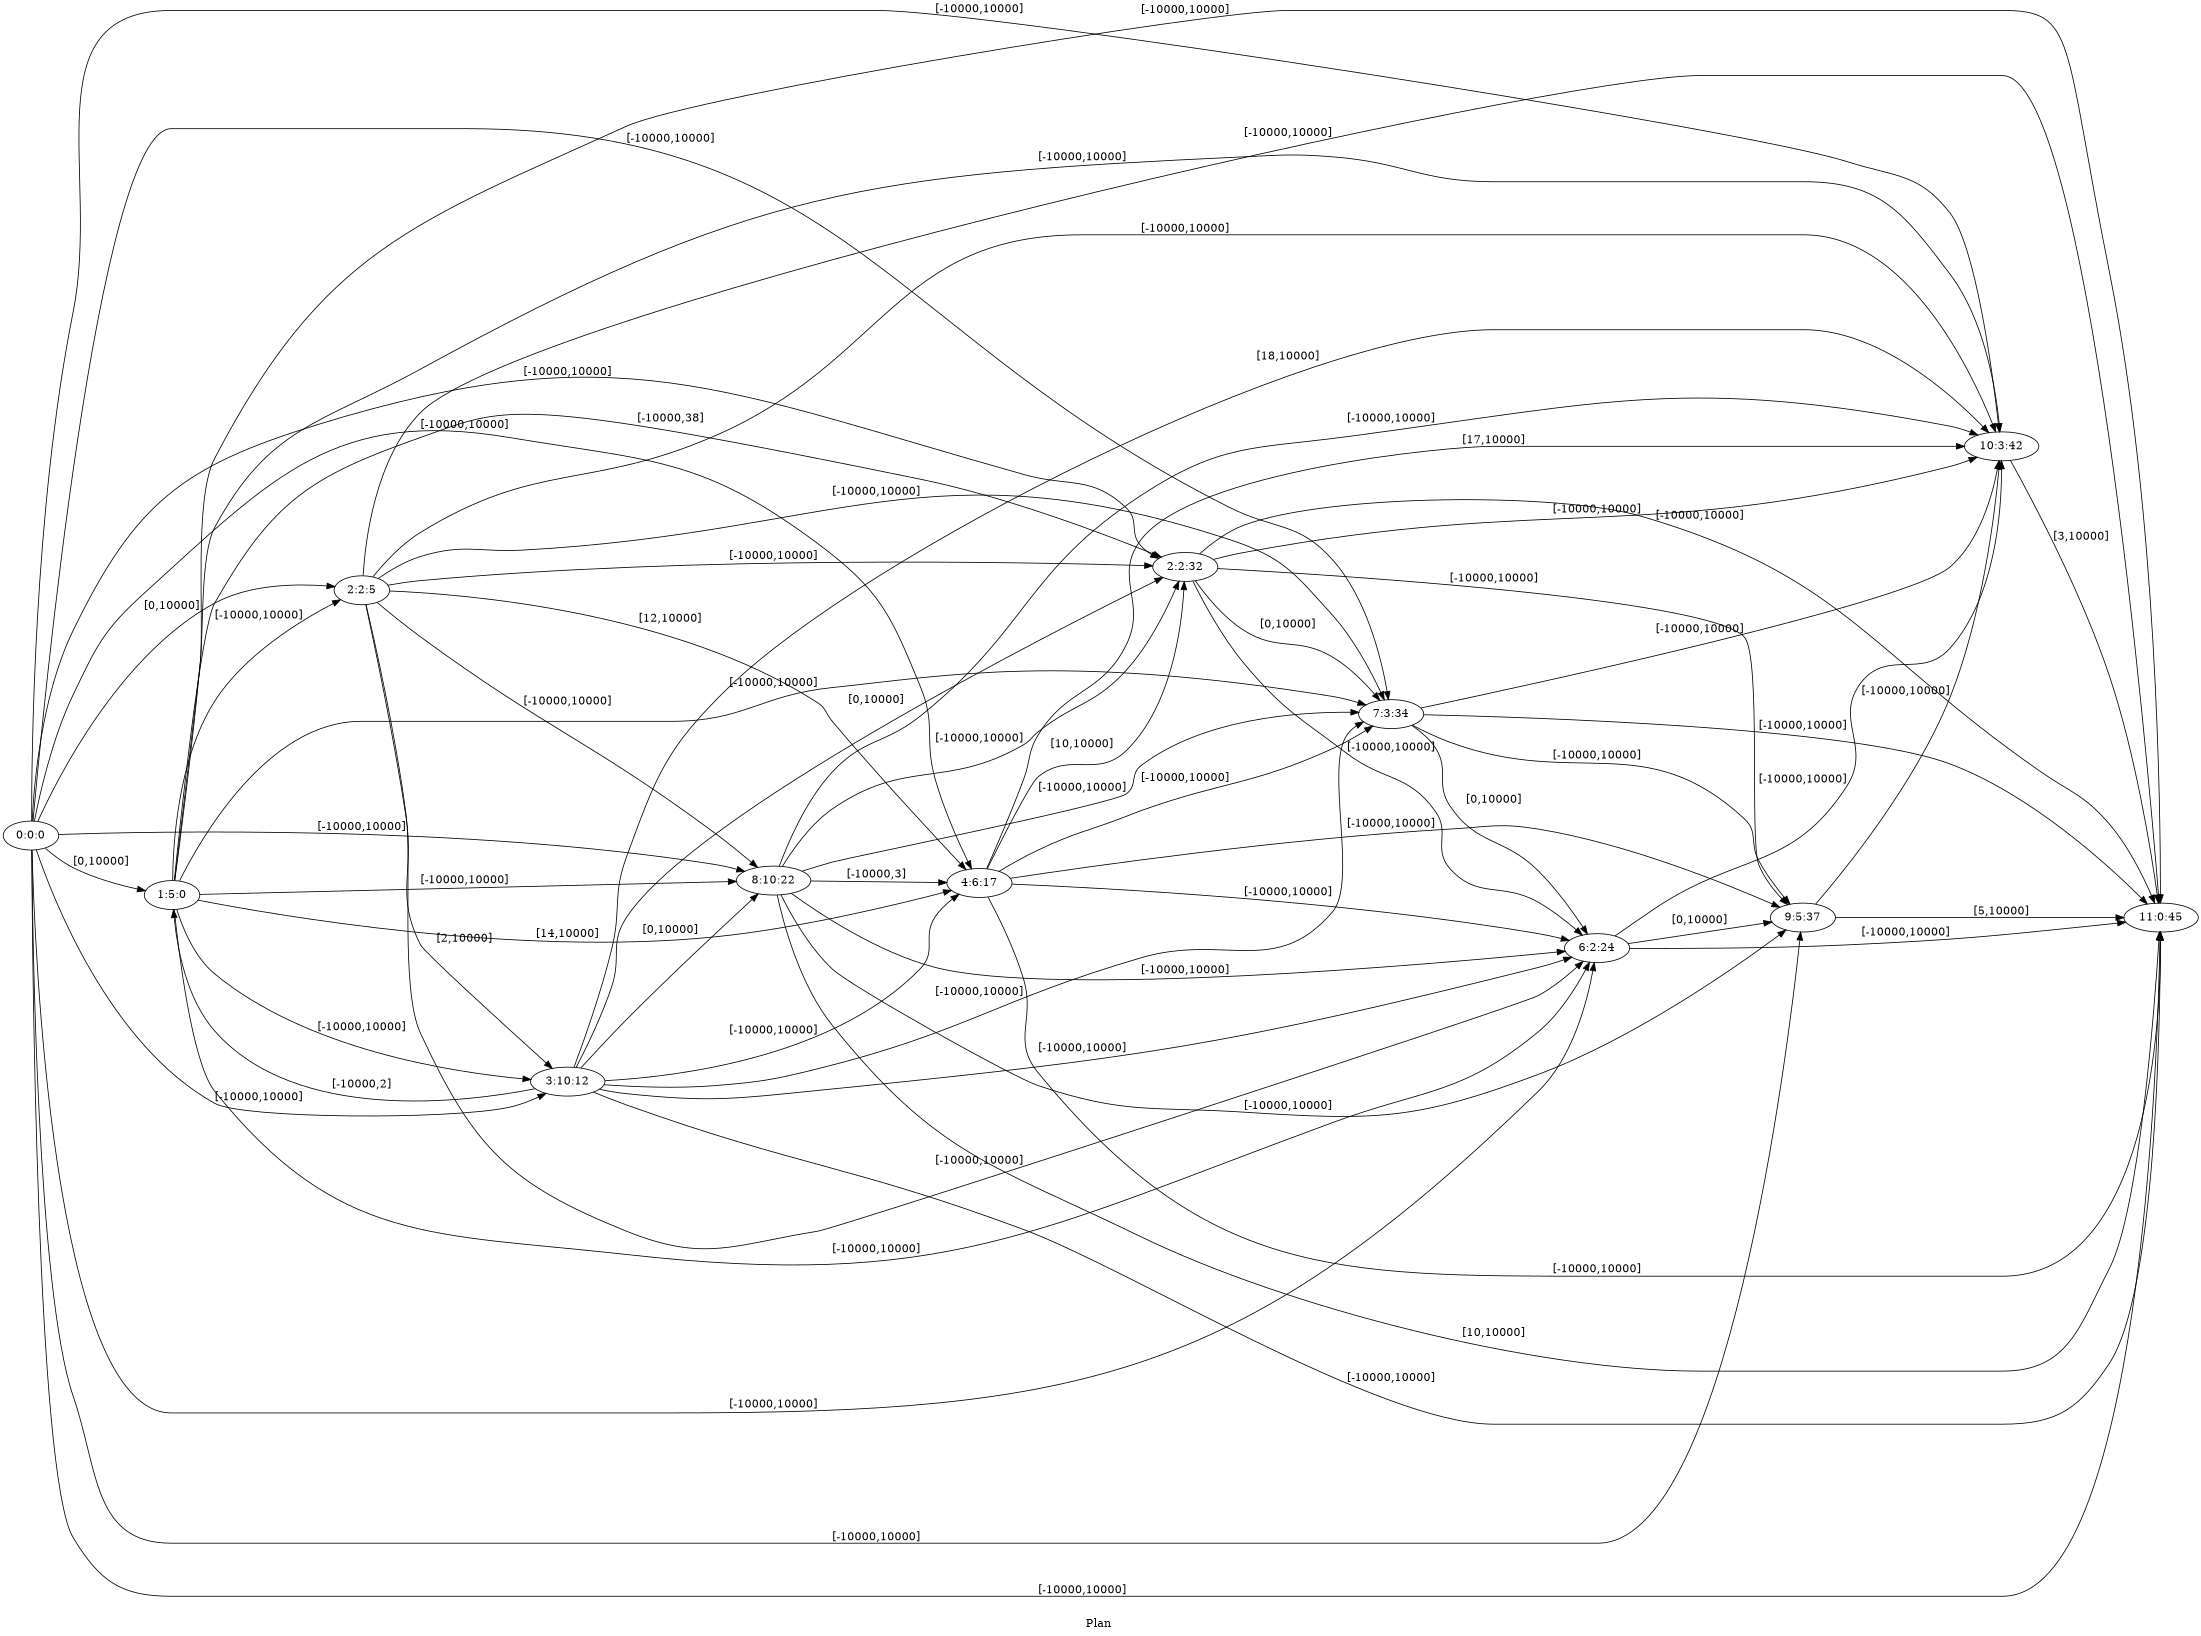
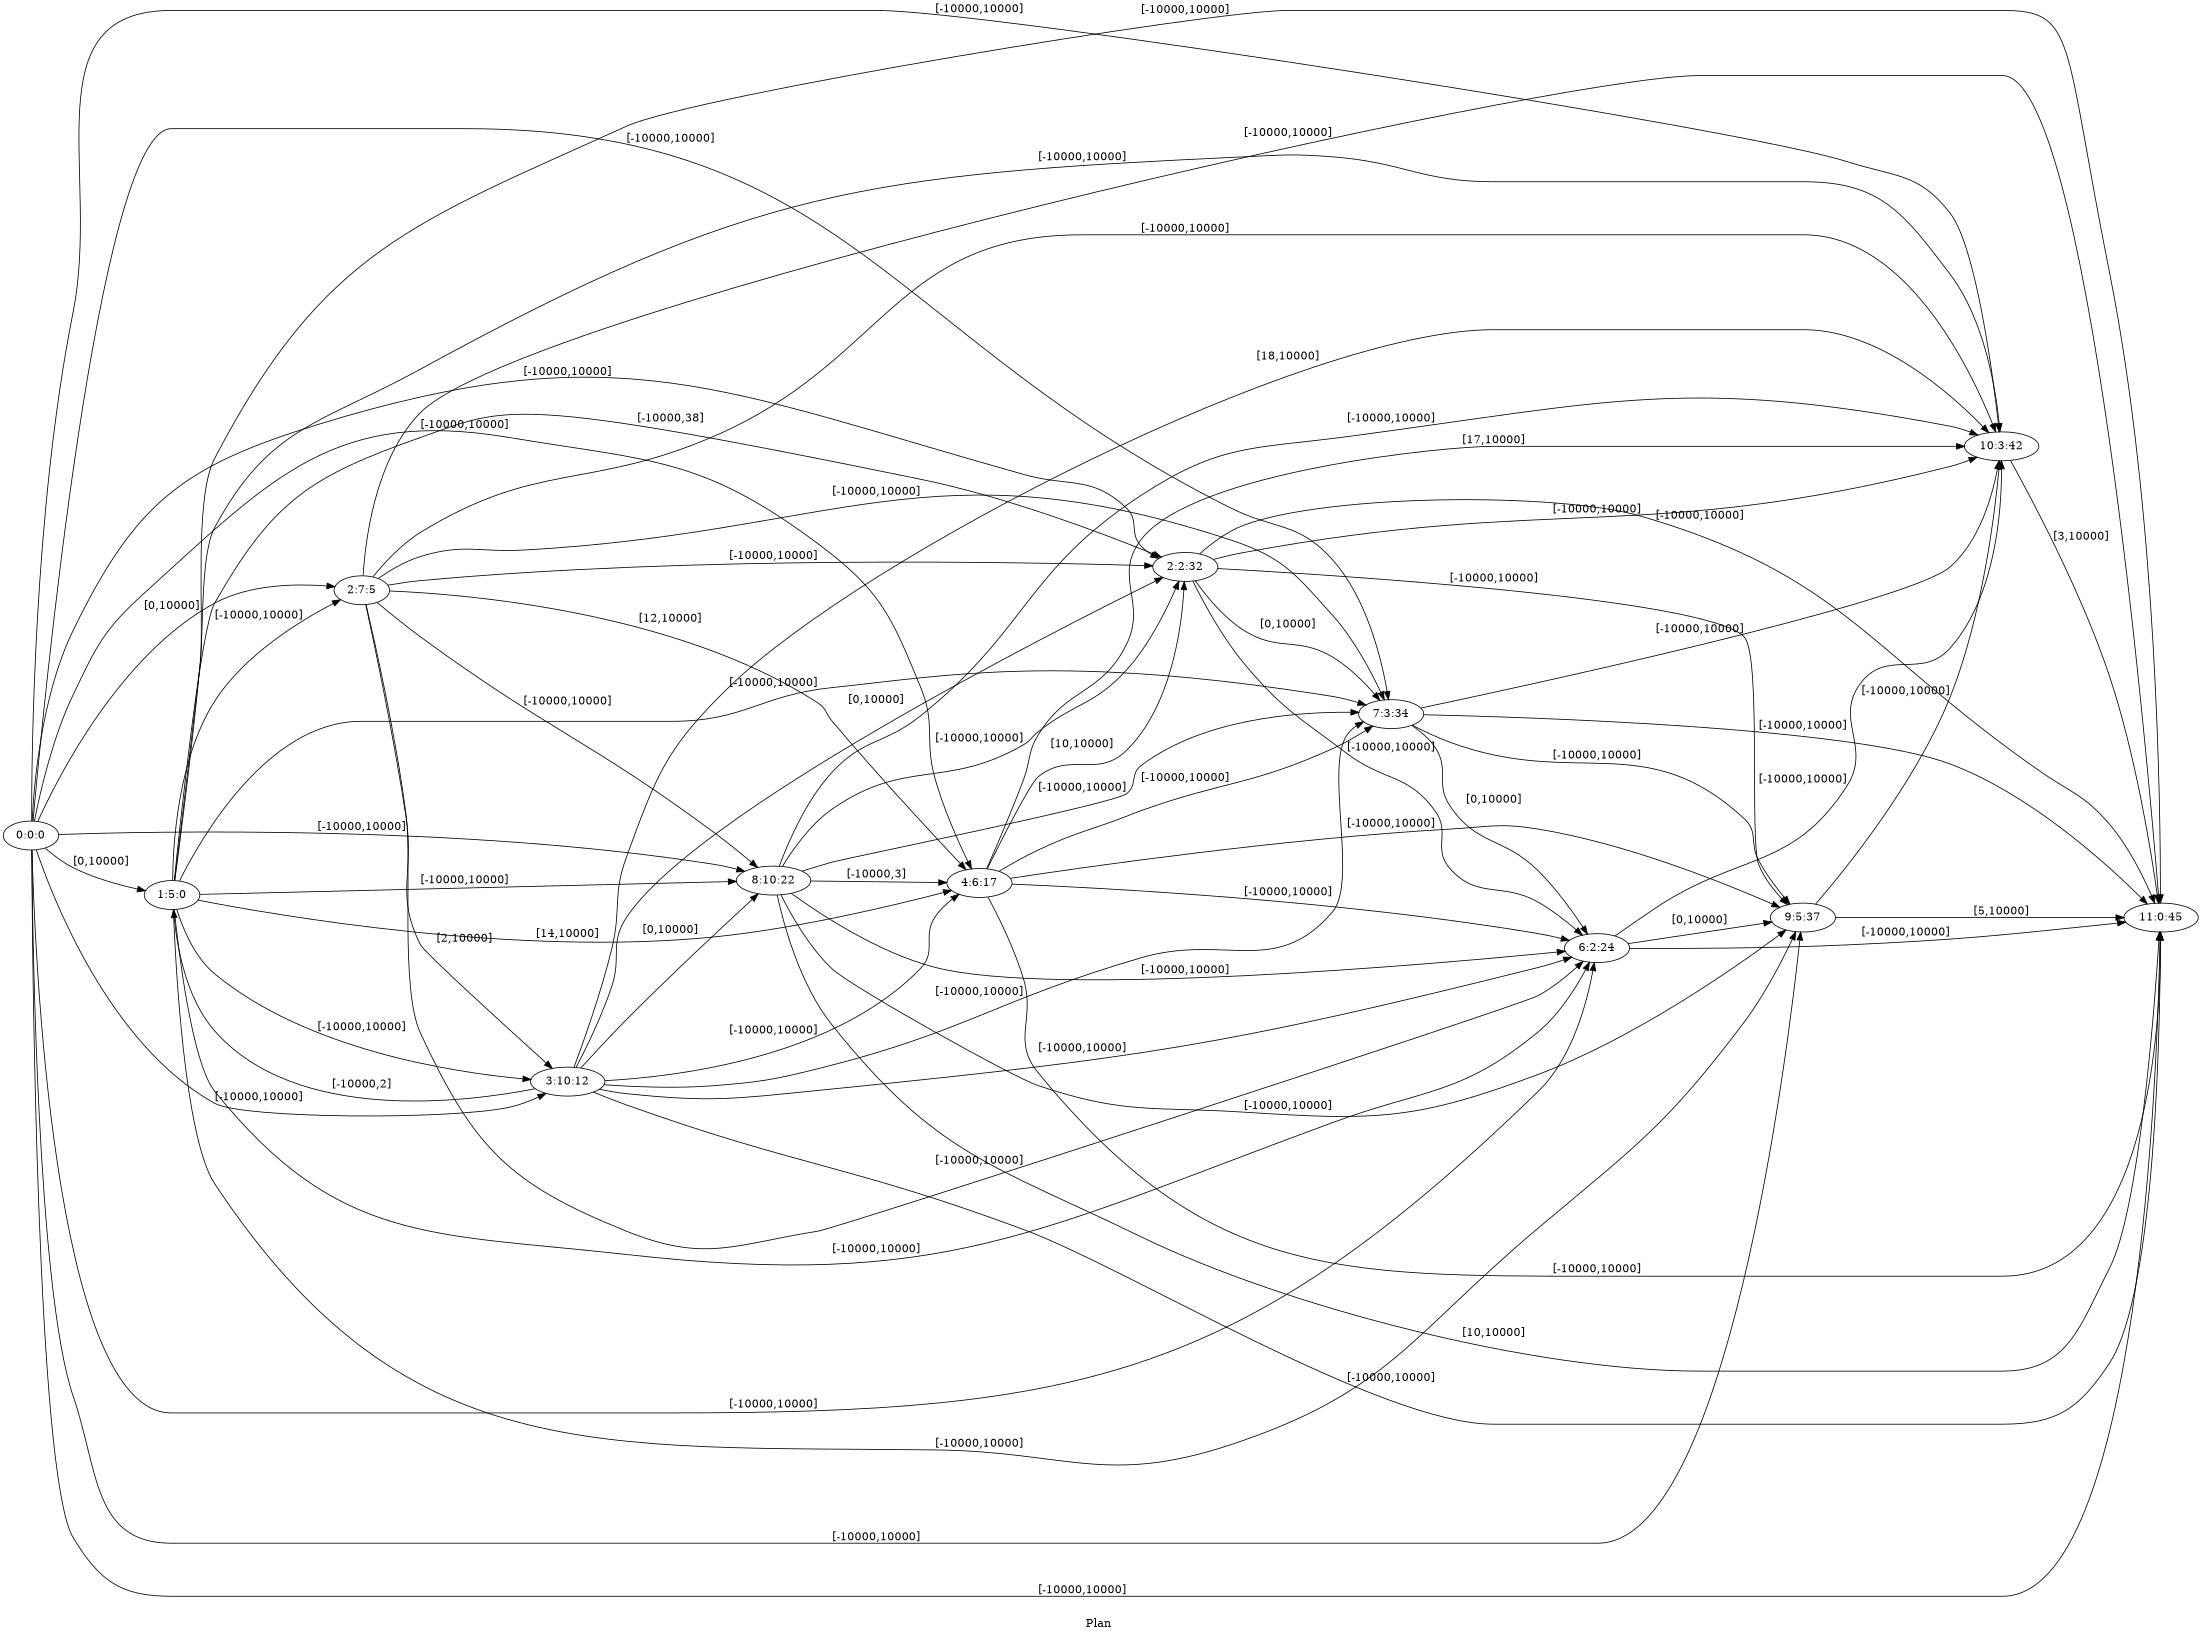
node "2:2:5": label "2:2:5" -> "2:7:5"
edge "1:5:0" -> "9:5:37": added, label "[-10000,10000]"
